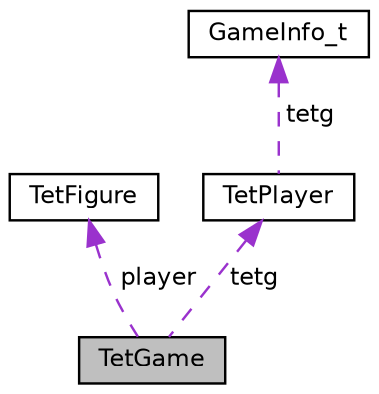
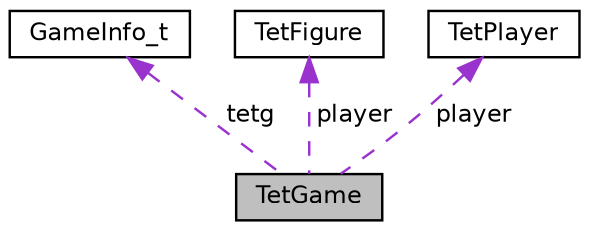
edge "TetPlayer" -> "GameInfo_t": now "TetGame" -> "GameInfo_t"
edge "TetGame" -> "TetPlayer": label " tetg" -> " player"
